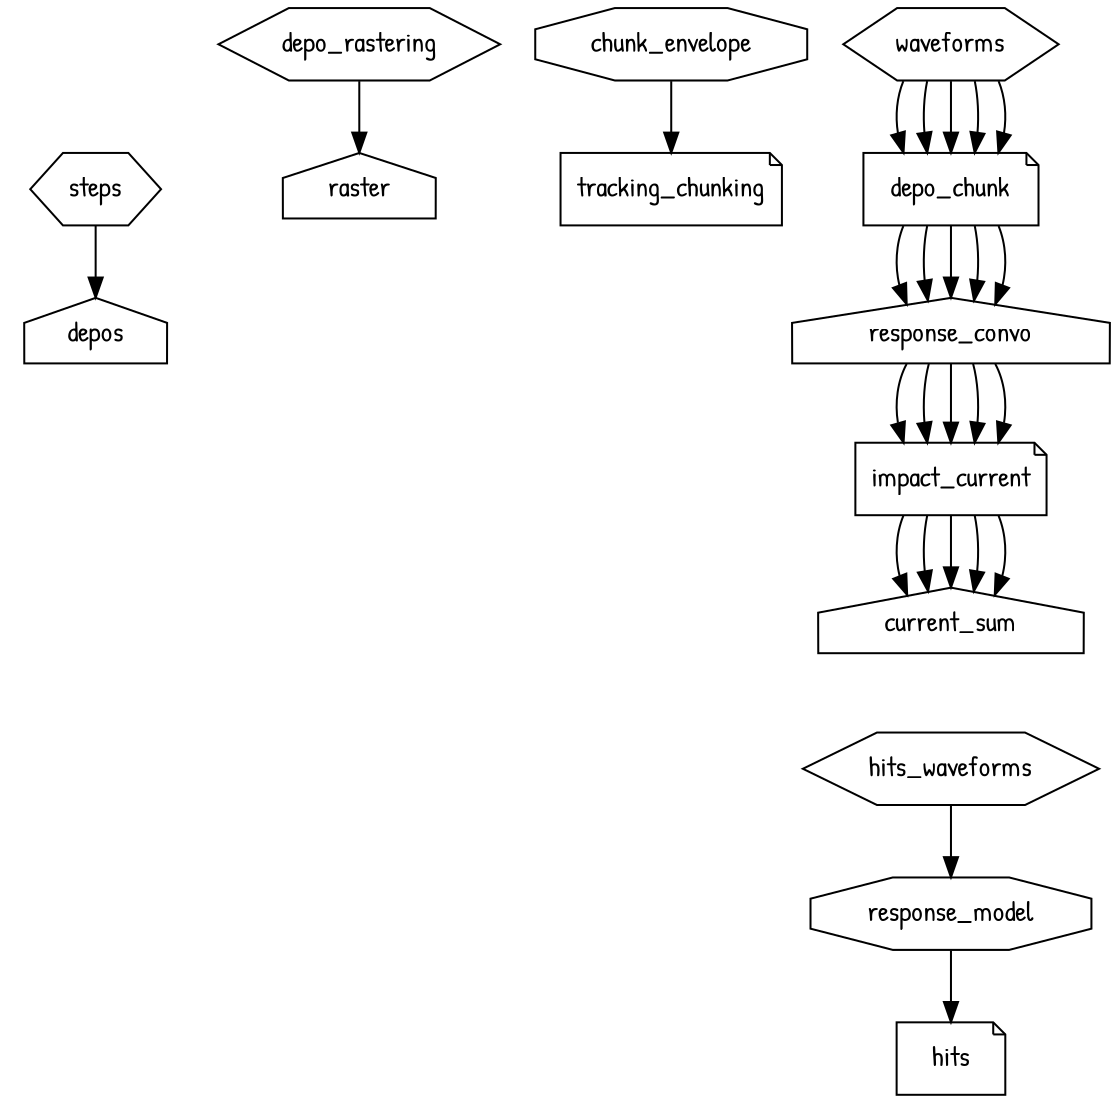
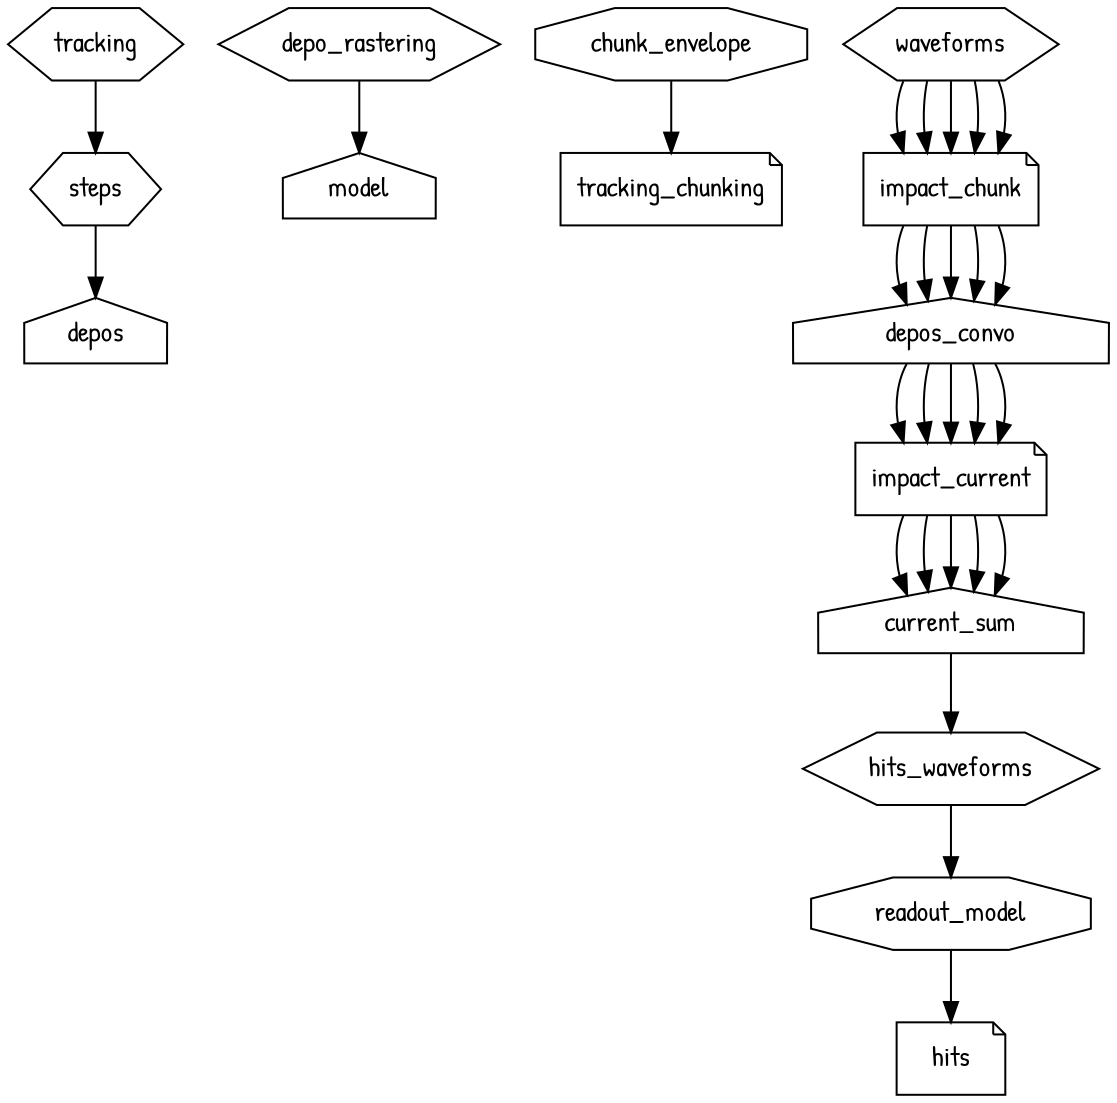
node "tracking": added
node "raster": label "raster" -> "model"
node "depo_chunk": label "depo_chunk" -> "impact_chunk"
node "response_convo": label "response_convo" -> "depos_convo"
edge "current_sum" -> "hits_waveforms": added
node "response_model": label "response_model" -> "readout_model"
